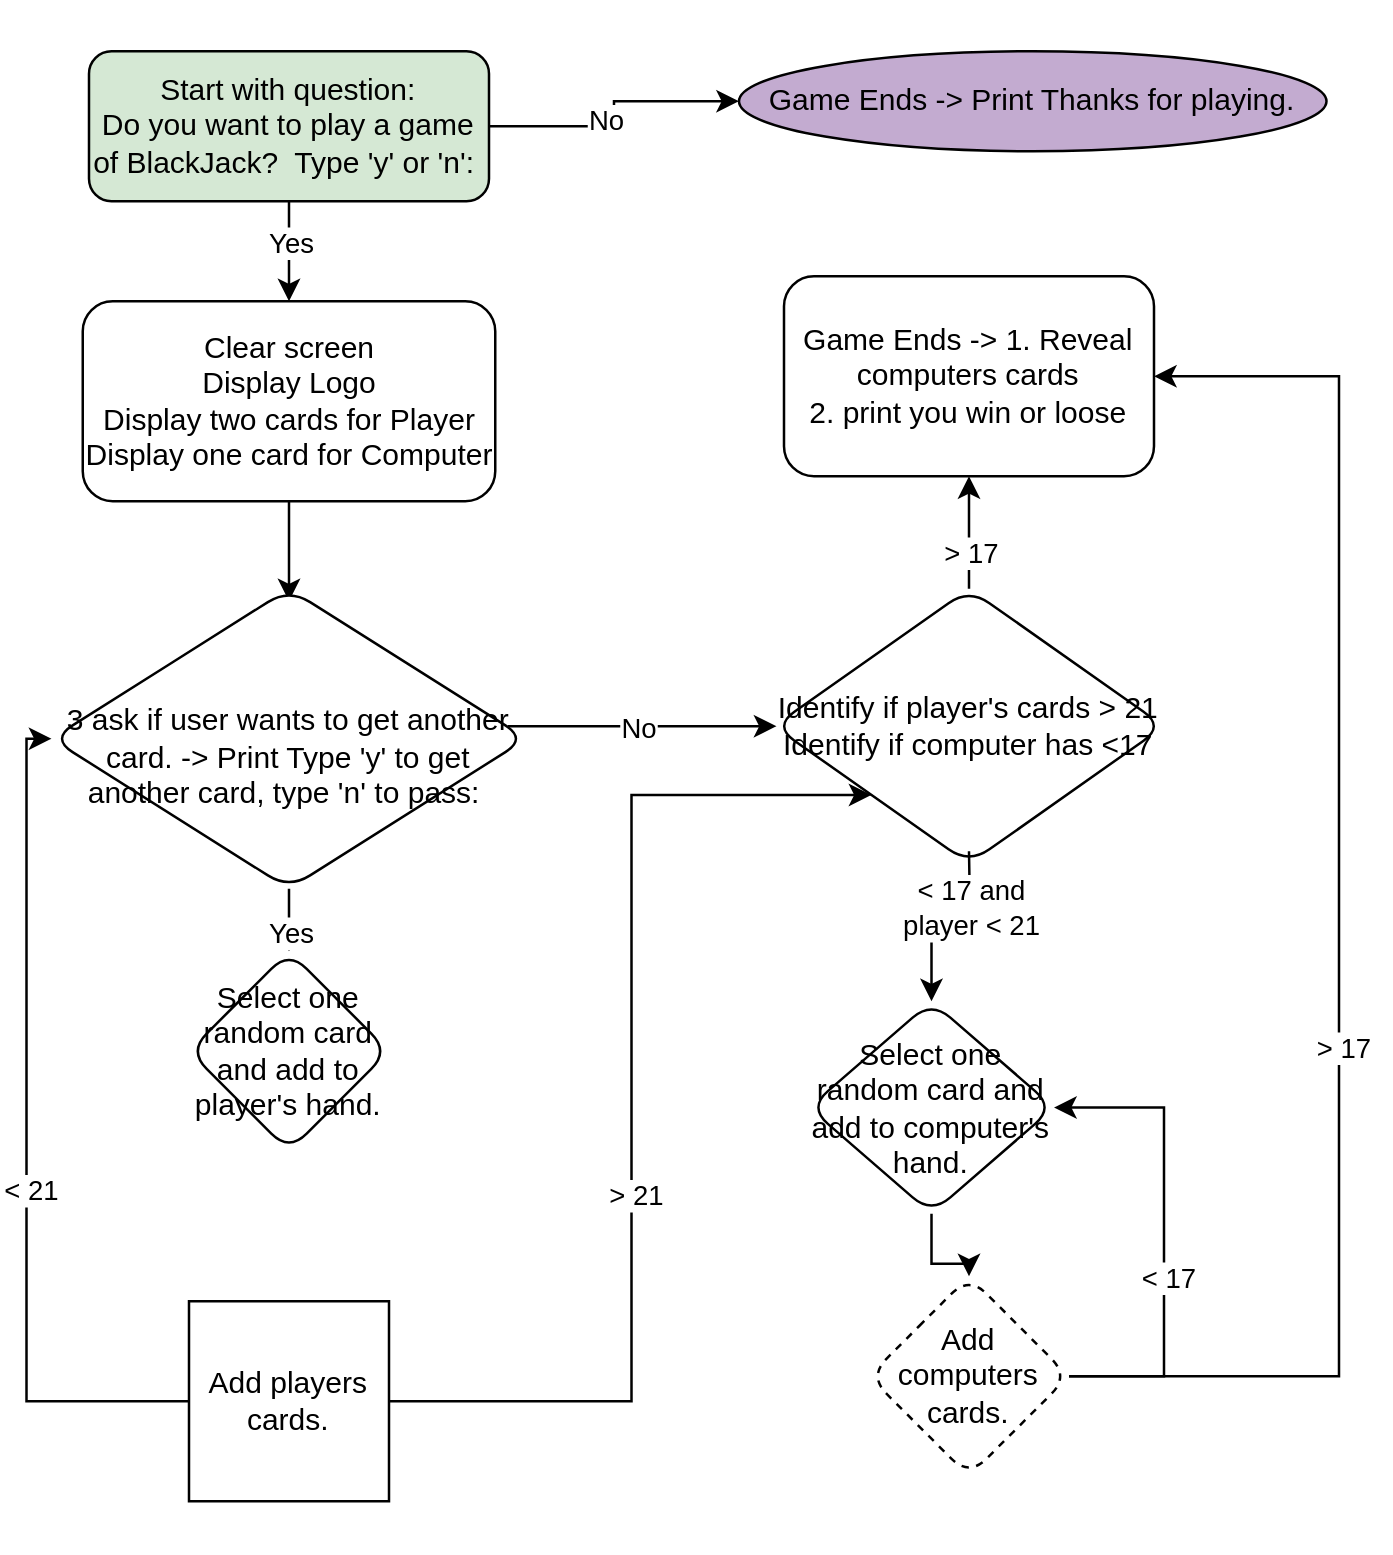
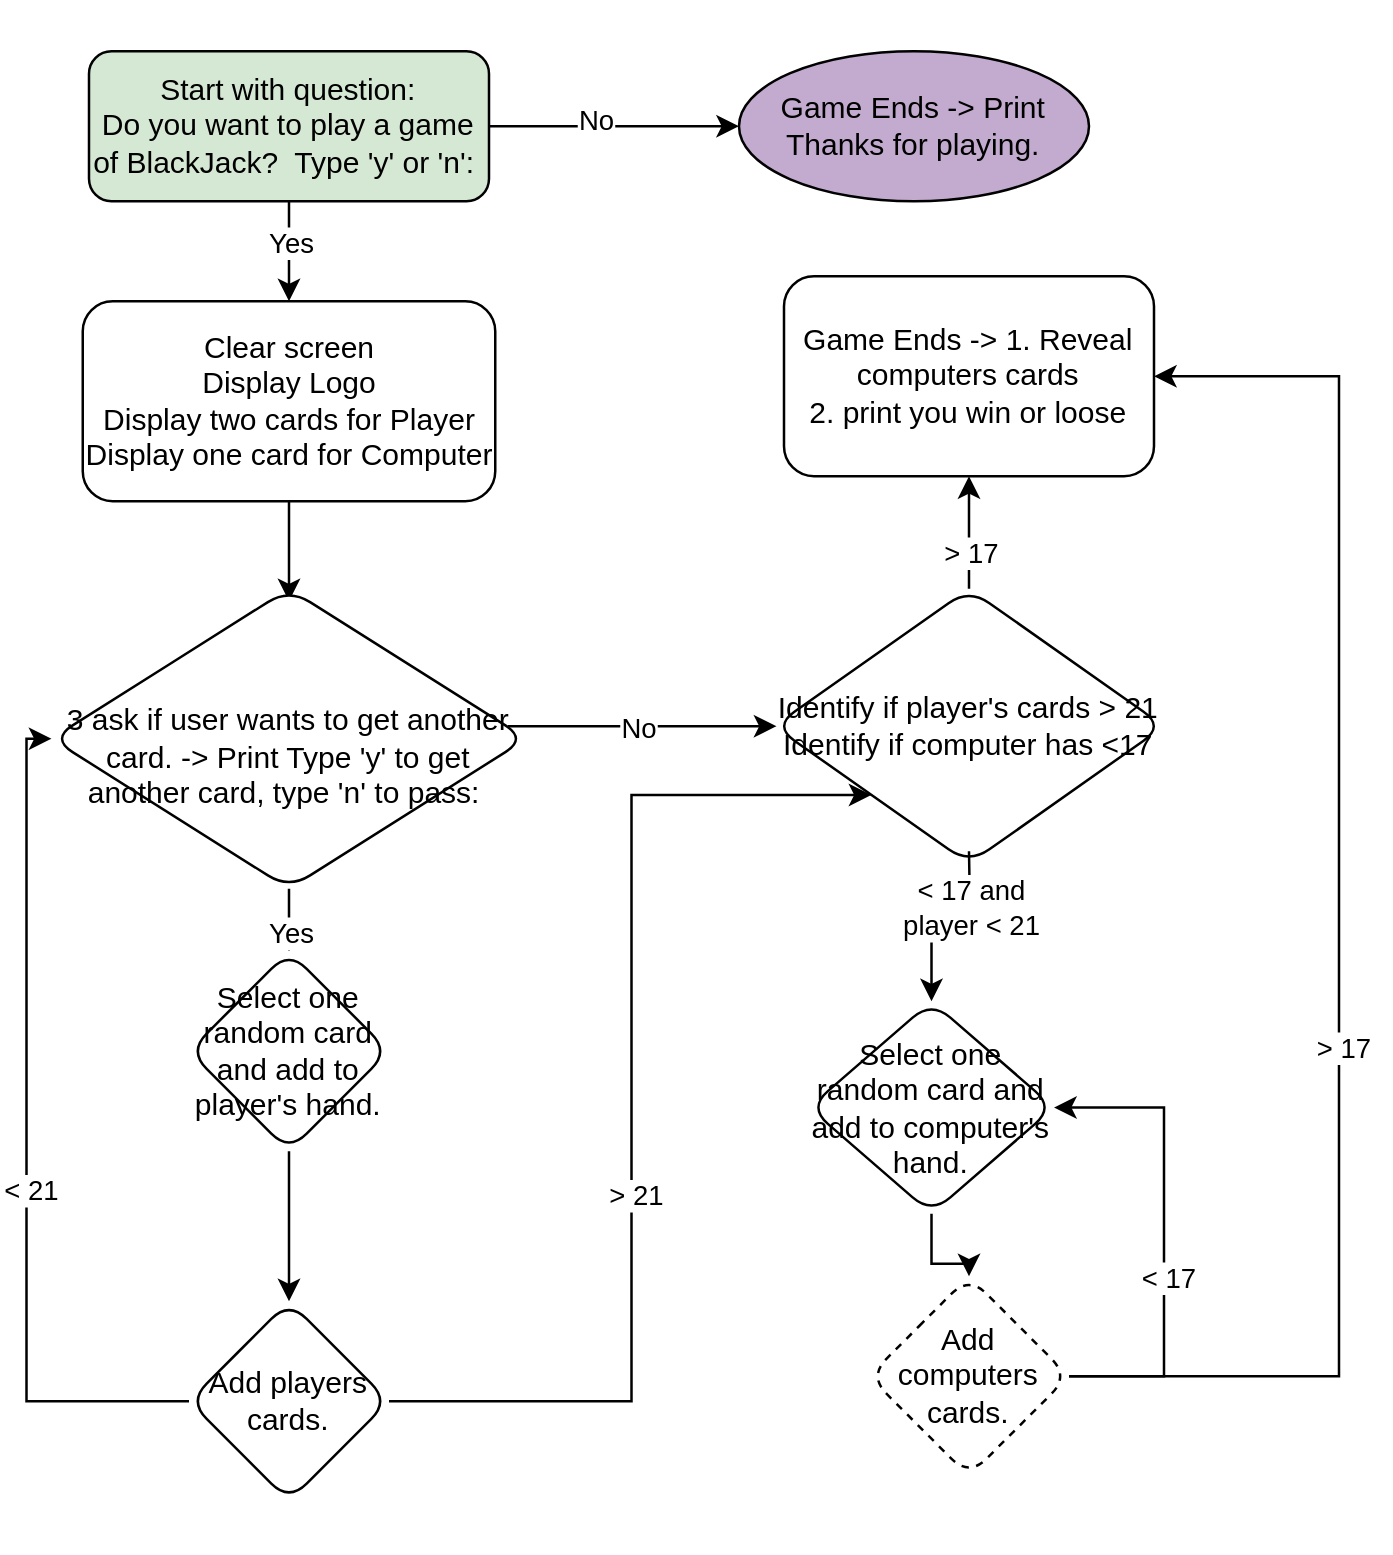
node "Game Ends -> Print Thanks for playing.": size 588x100 -> 350x150
edge "Select one random card and add to player's hand." -> "Add players cards.": added
node "Add players cards.": shape rectangle -> diamond
